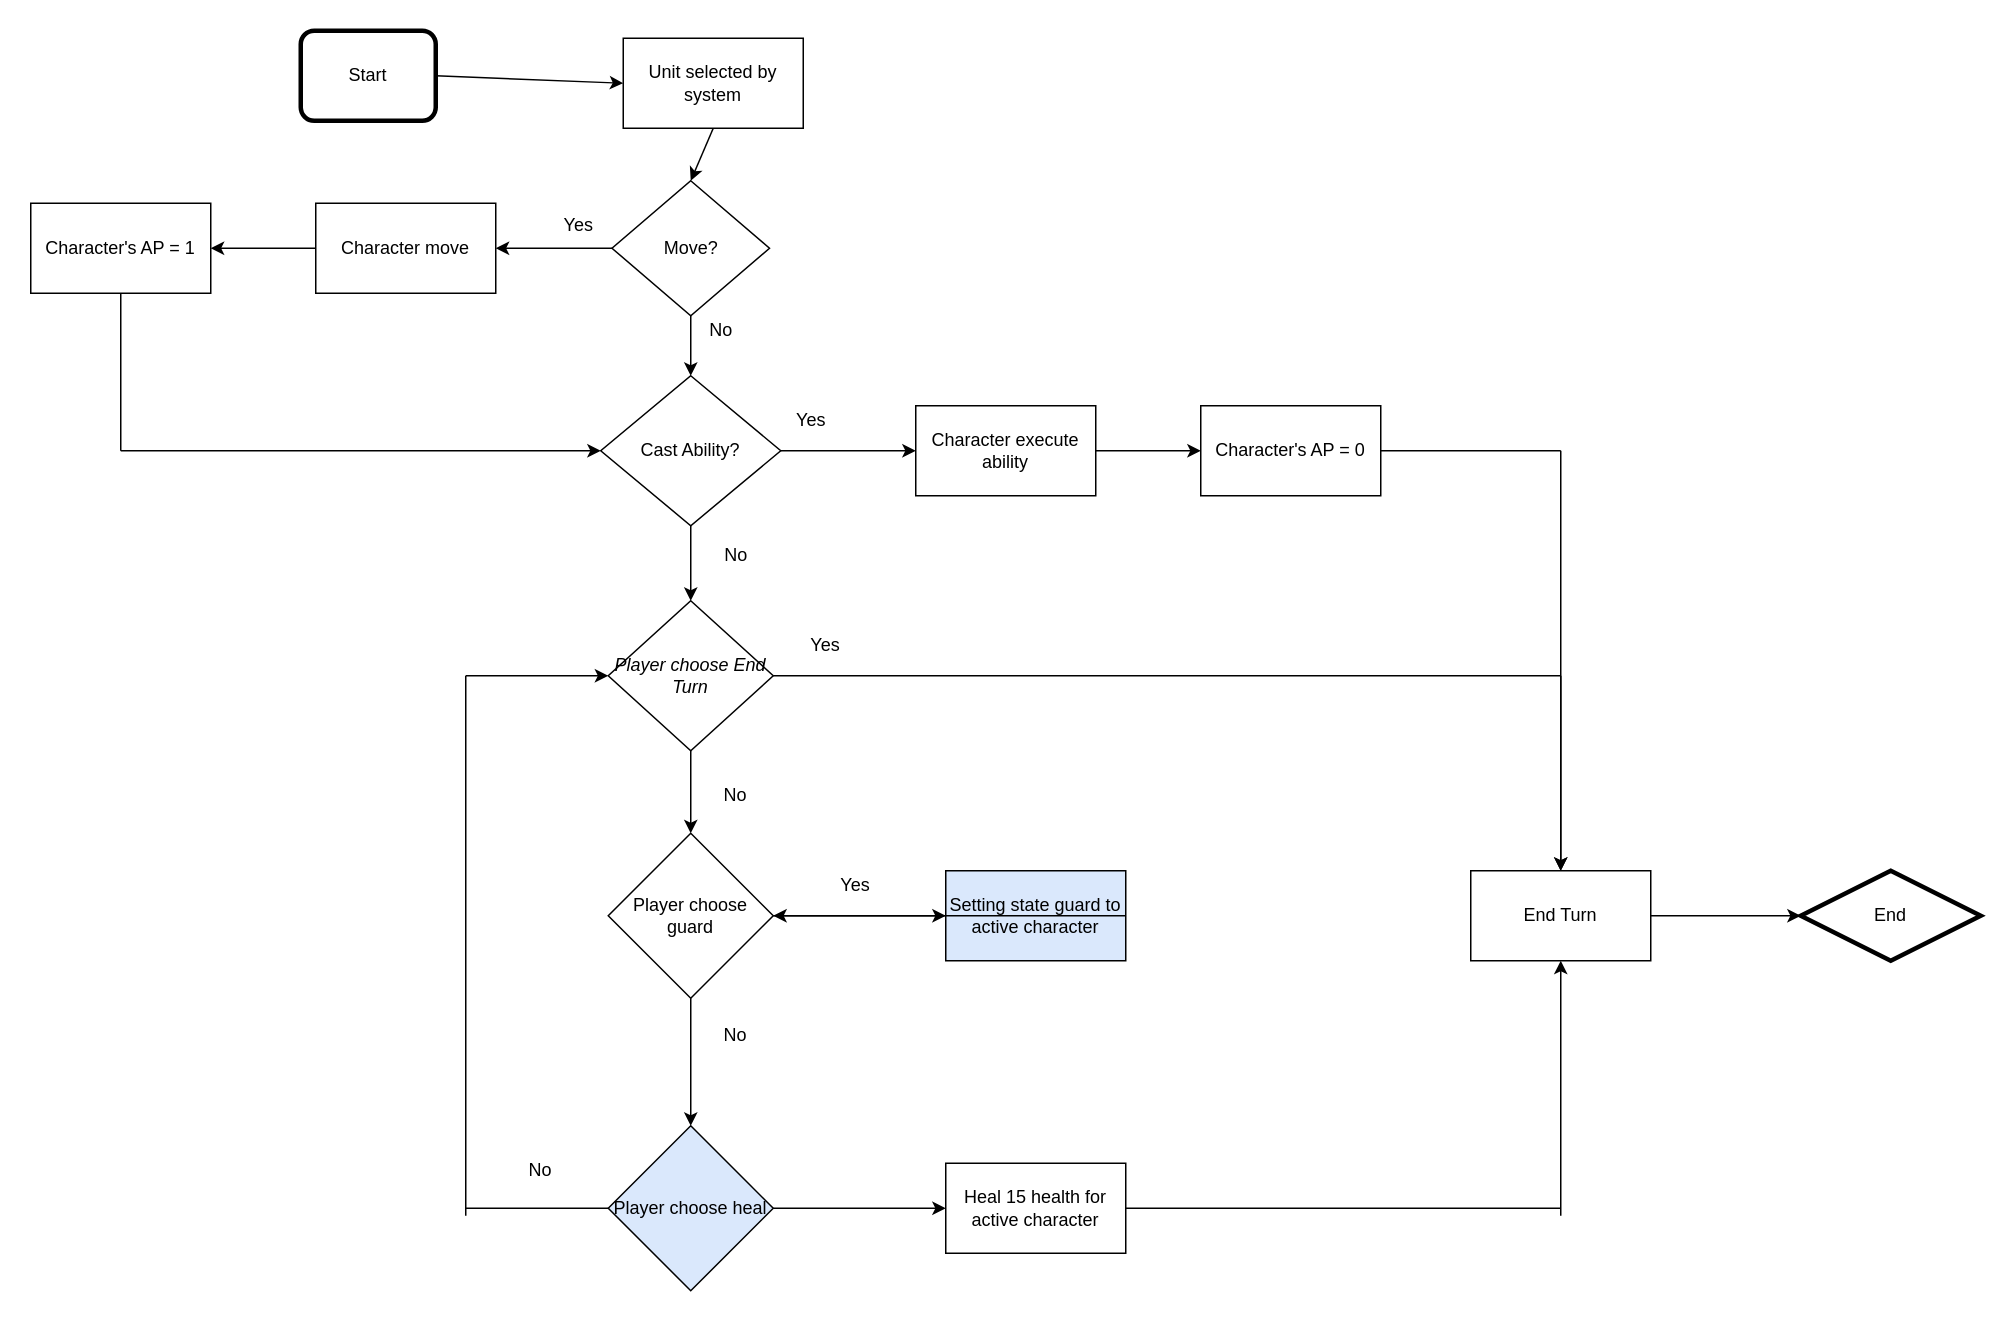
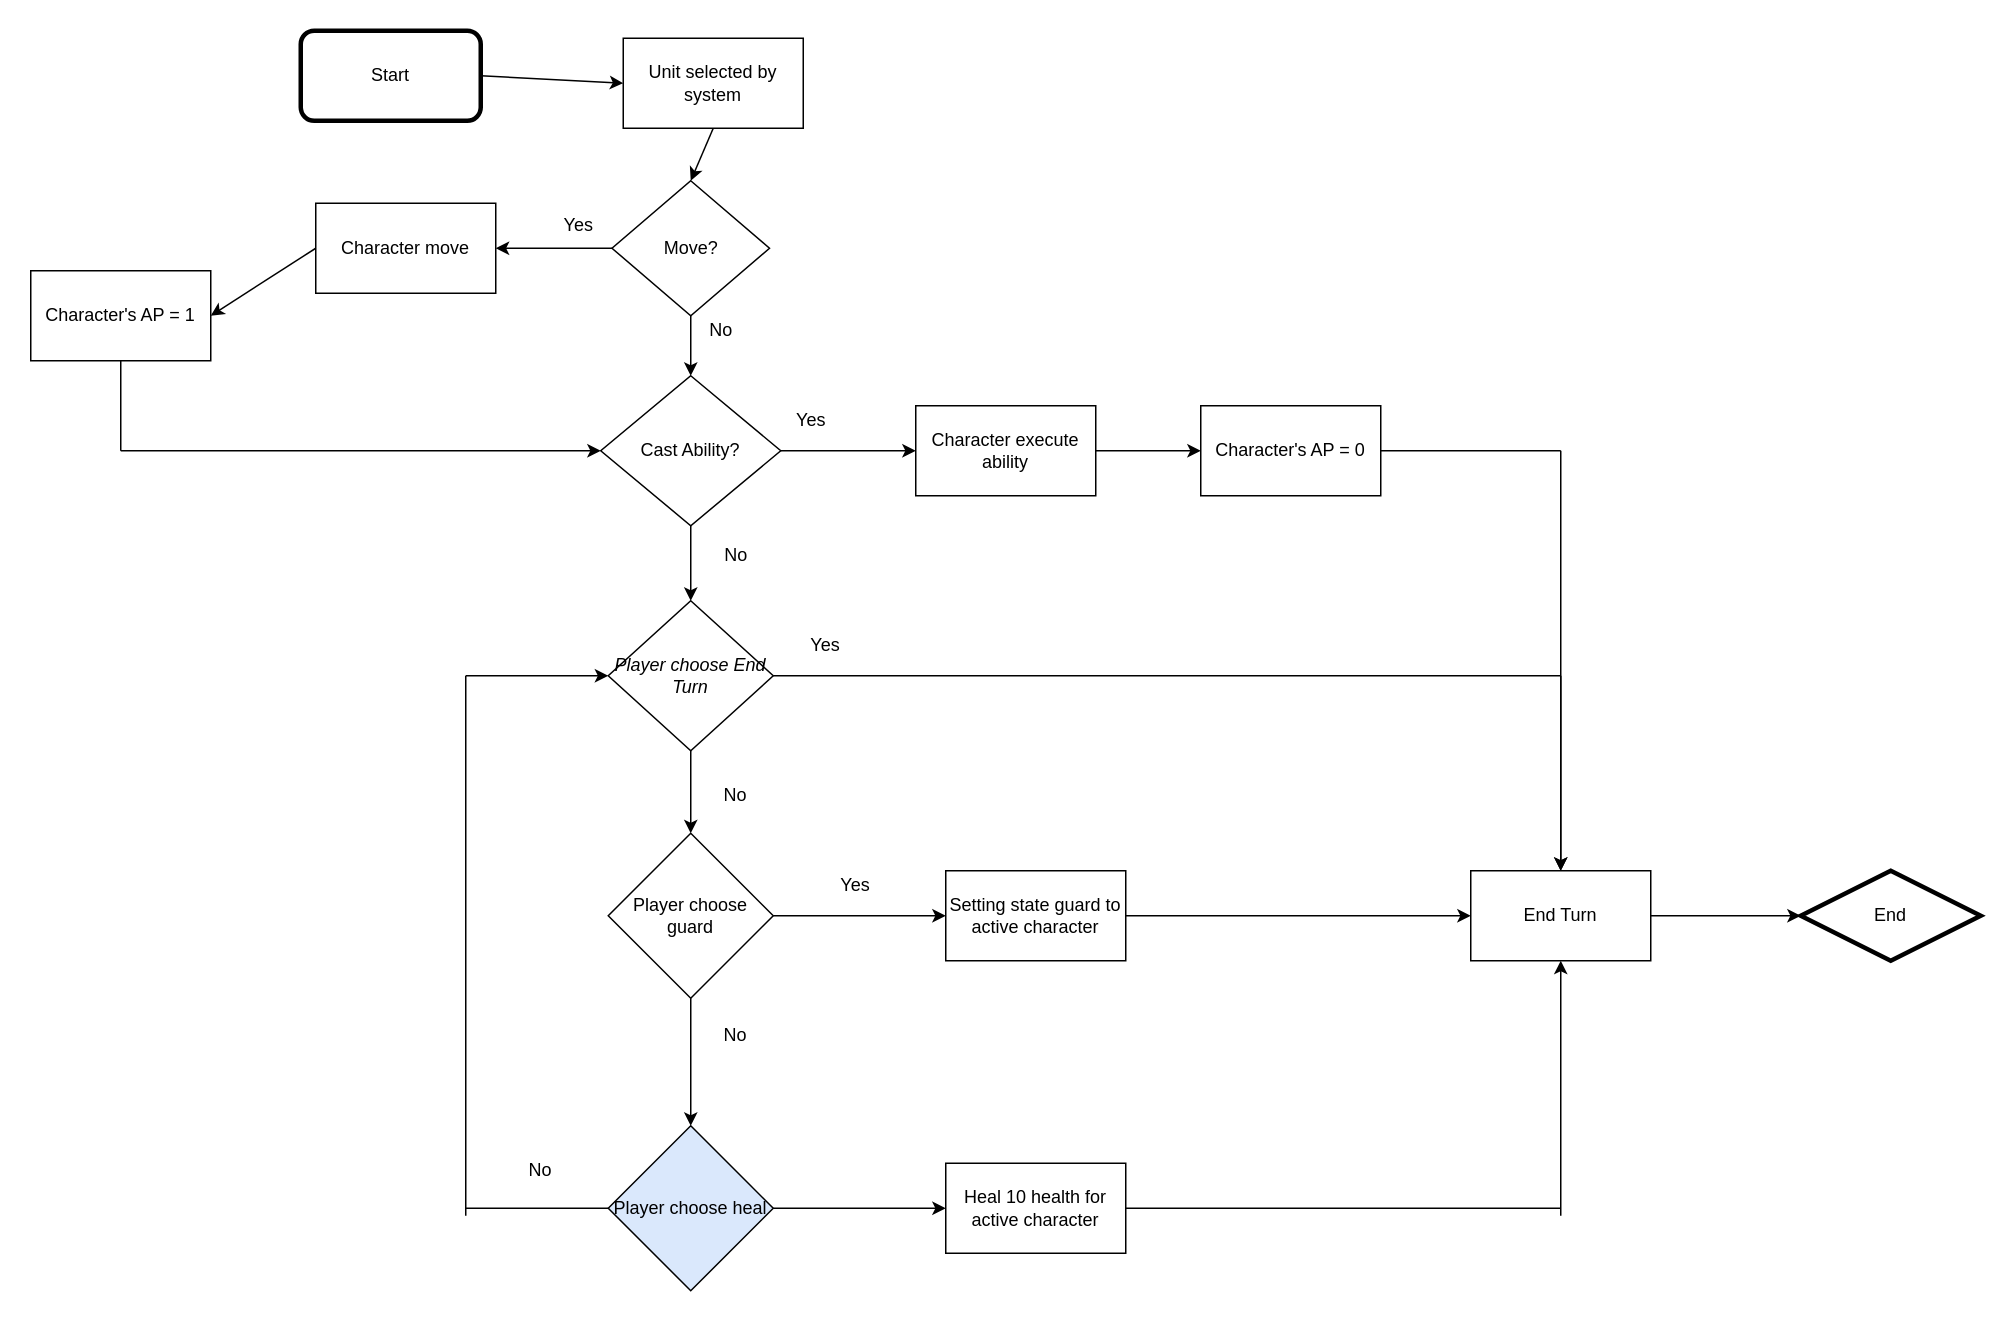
node "Start": size 135x90 -> 180x90
node "Character's AP = 1": moved (121, 248) -> (121, 316)
node "Setting state guard to active character": fillcolor #dae8fc -> #ffffff
edge "Setting state guard to active character" -> "Player choose guard": now "Setting state guard to active character" -> "End Turn"
node "Heal 15 health for active character": label "Heal 15 health for active character" -> "Heal 10 health for active character"
